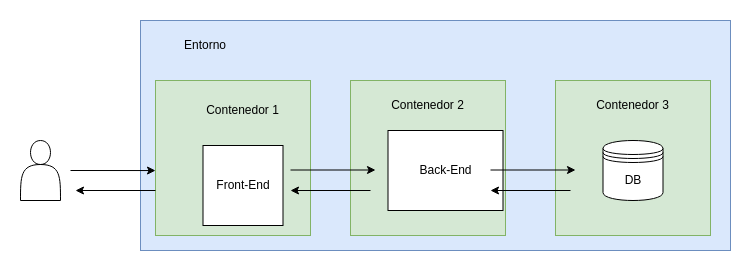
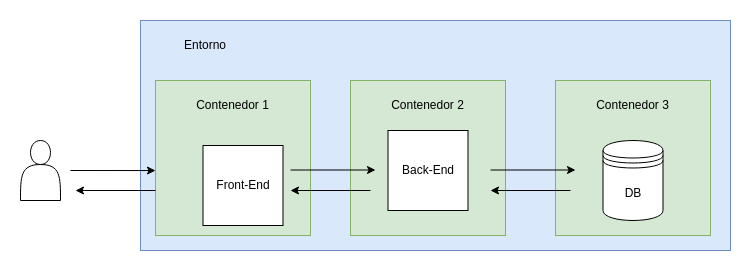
node "Contenedor 1": moved (243, 111) -> (233, 106)
node "Back-End": size 115x80 -> 80x80
node "DB": size 60x60 -> 60x80
